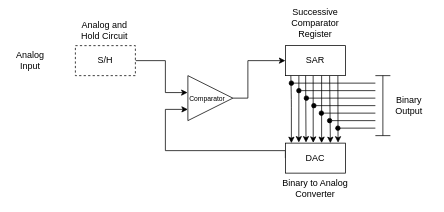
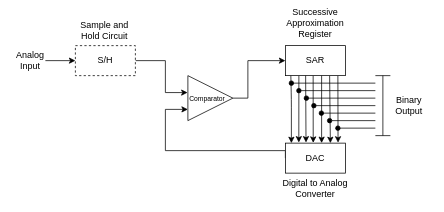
node "Successive Comparator Register": label "Successive Comparator Register" -> "Successive Approximation Register"
node "Analog and Hold Circuit": label "Analog and Hold Circuit" -> "Sample and Hold Circuit"
edge "Analog Input" -> "S/H": added
node "Binary to Analog Converter": label "Binary to Analog Converter" -> "Digital to Analog Converter"
